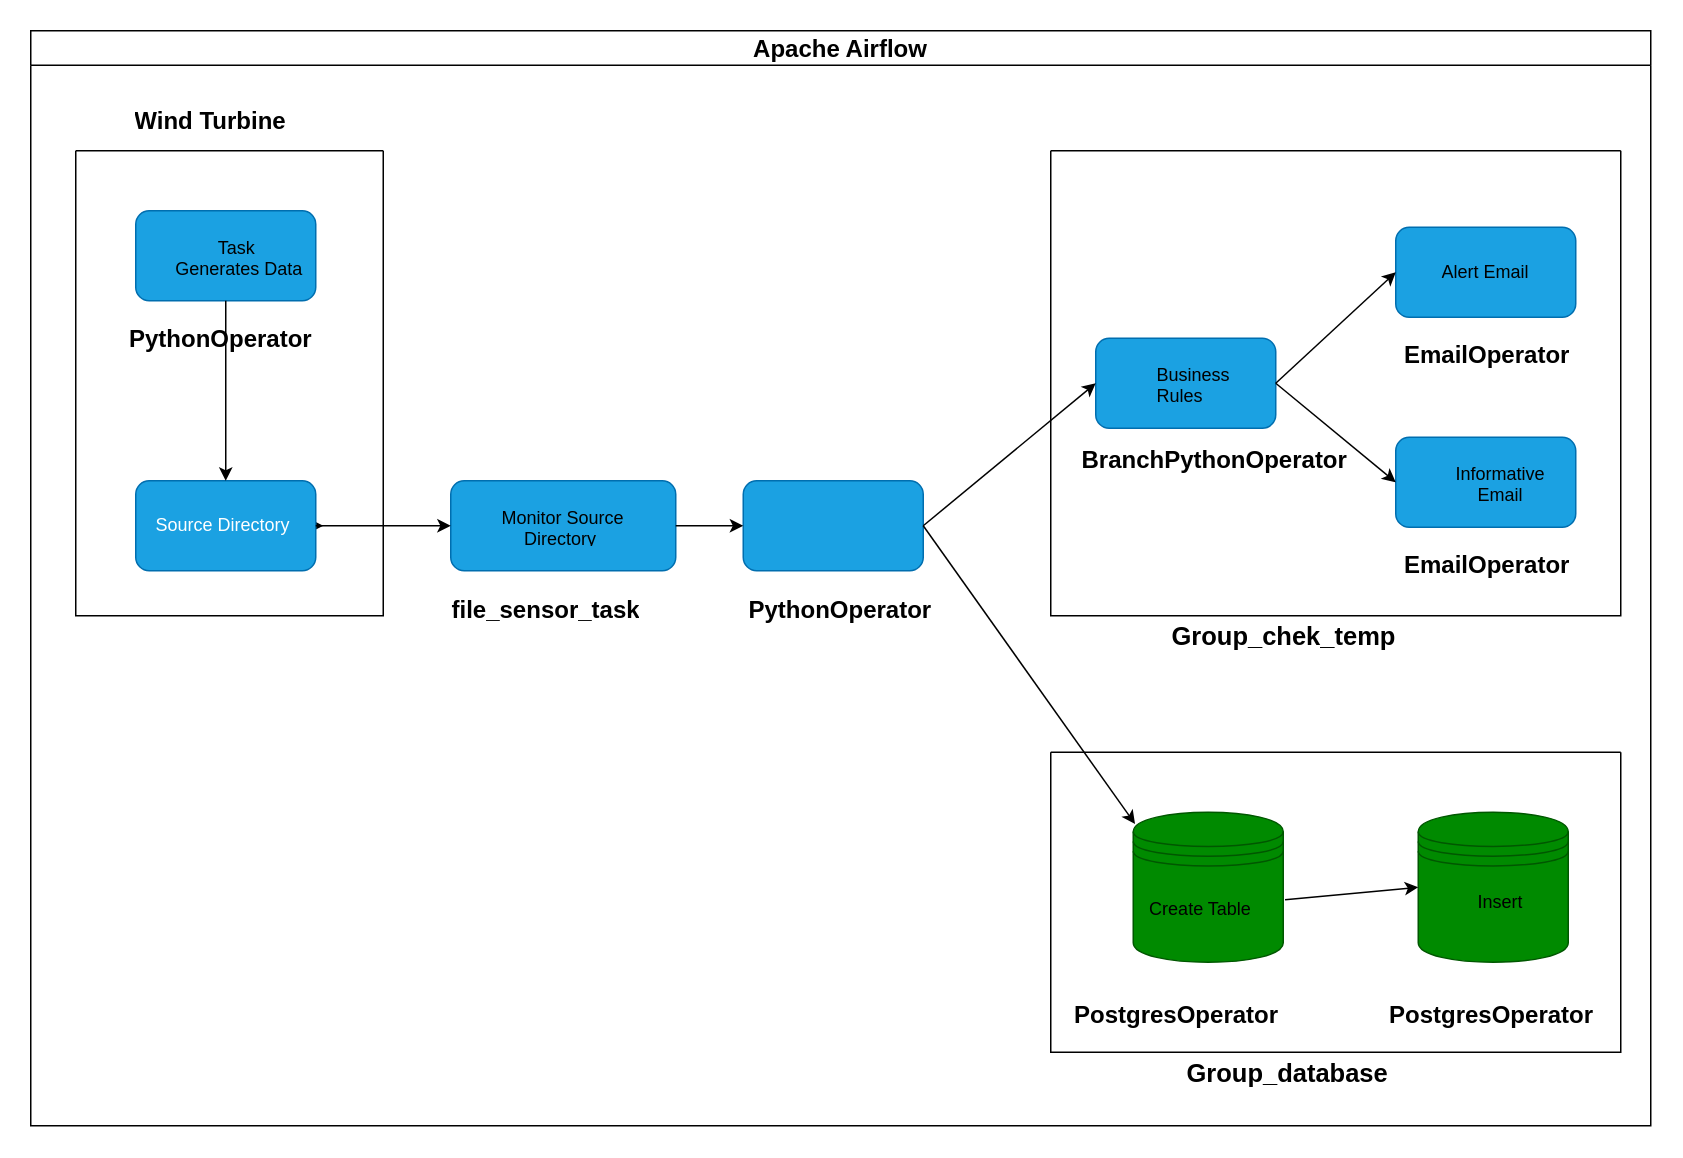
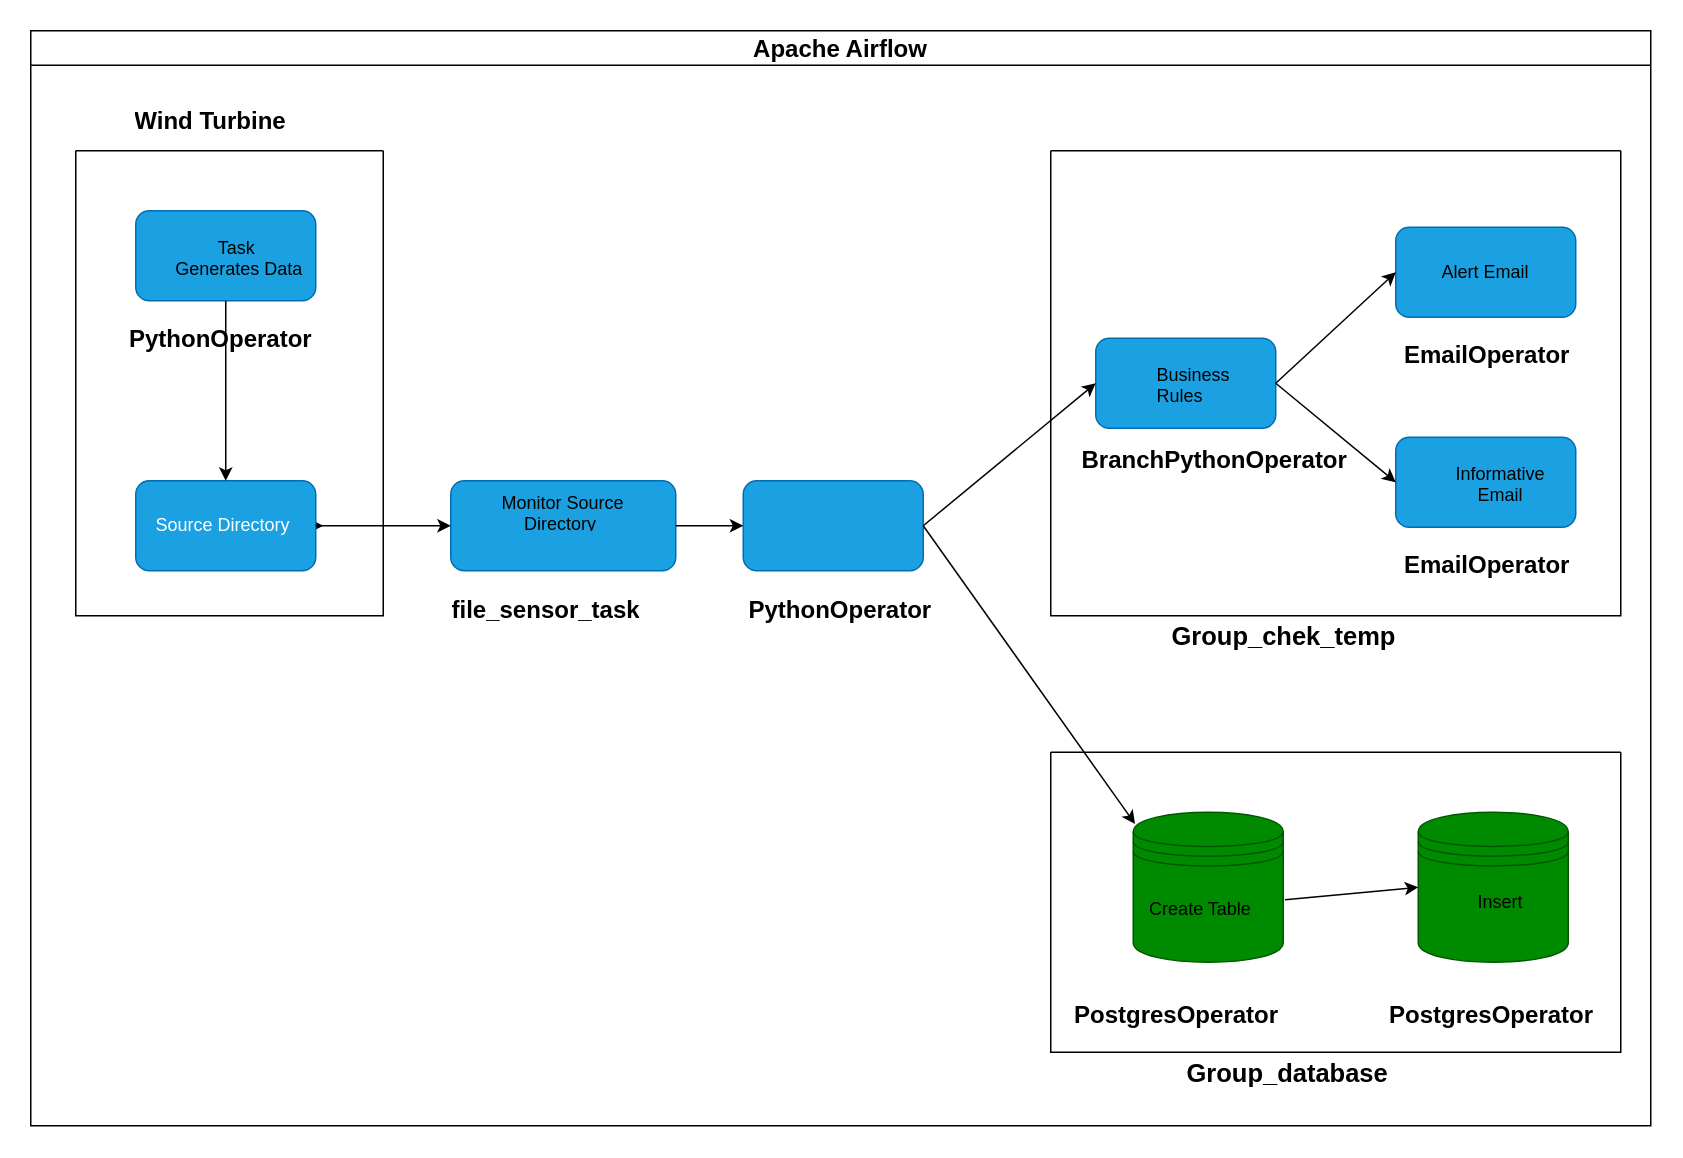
node "Monitor Source Directory": moved (563, 526) -> (563, 511)
